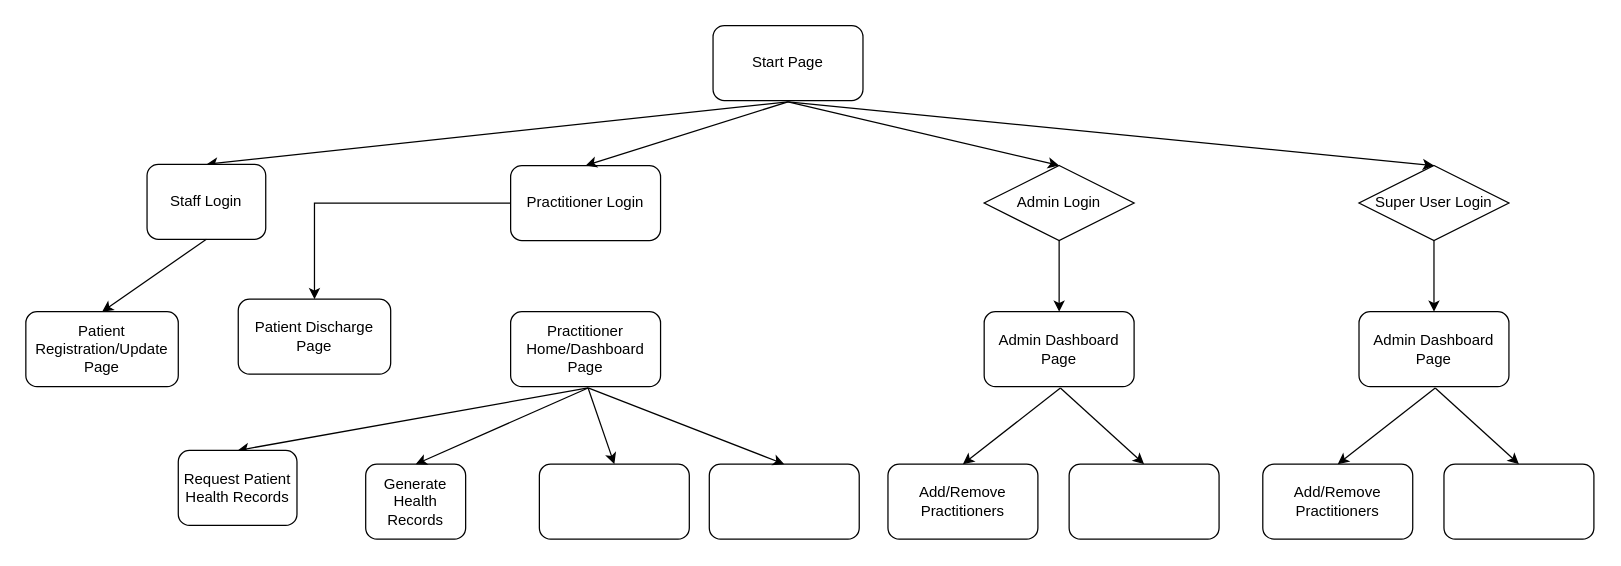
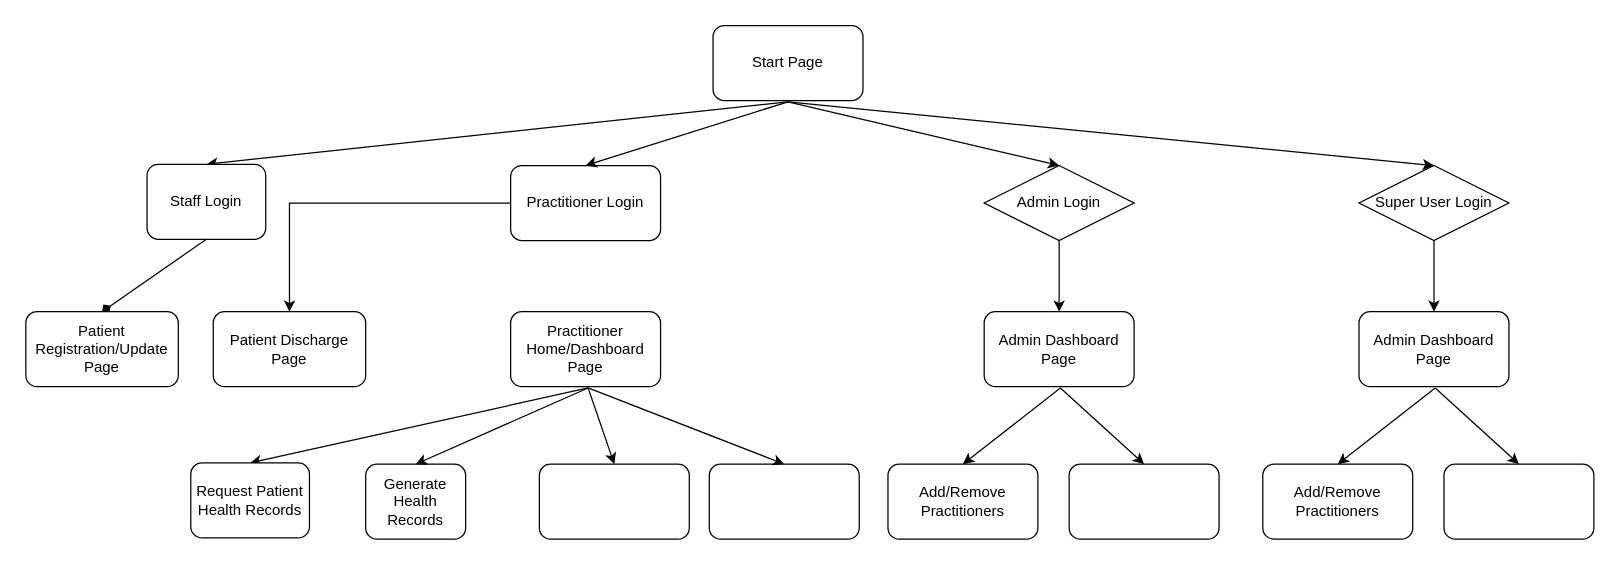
edge "Staff Login" -> "Patient Registration/Update Page": arrowhead classic -> diamond
node "Patient Discharge Page": moved (314, 337) -> (289, 349)
node "Request Patient Health Records": moved (238, 488) -> (250, 501)
